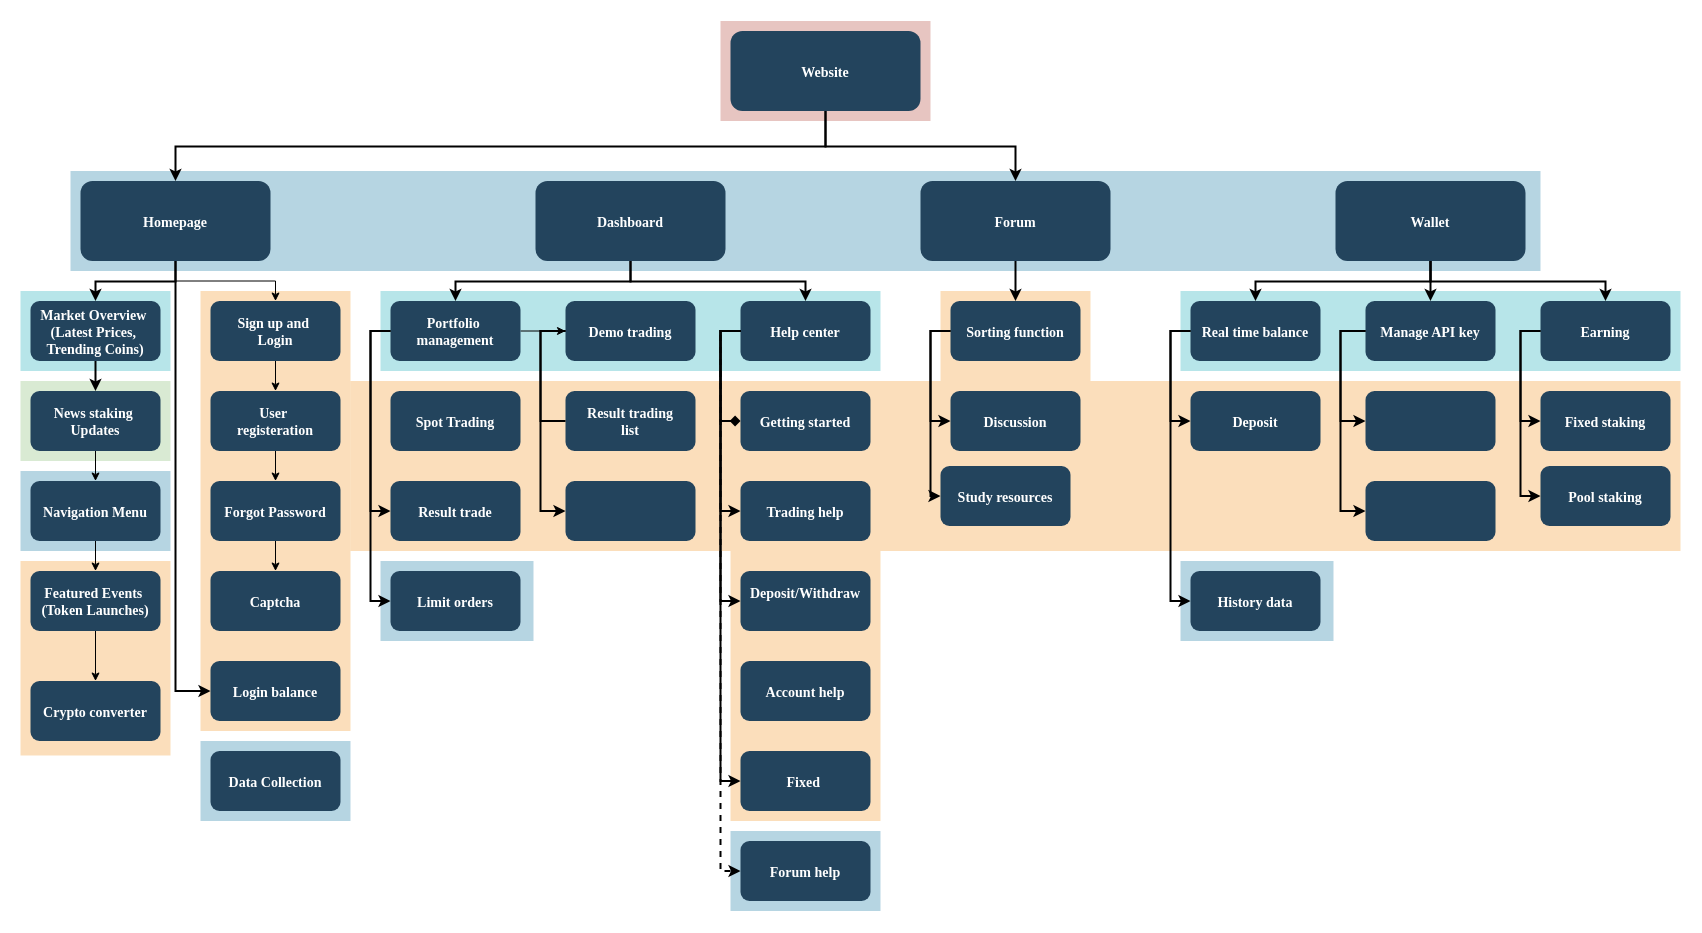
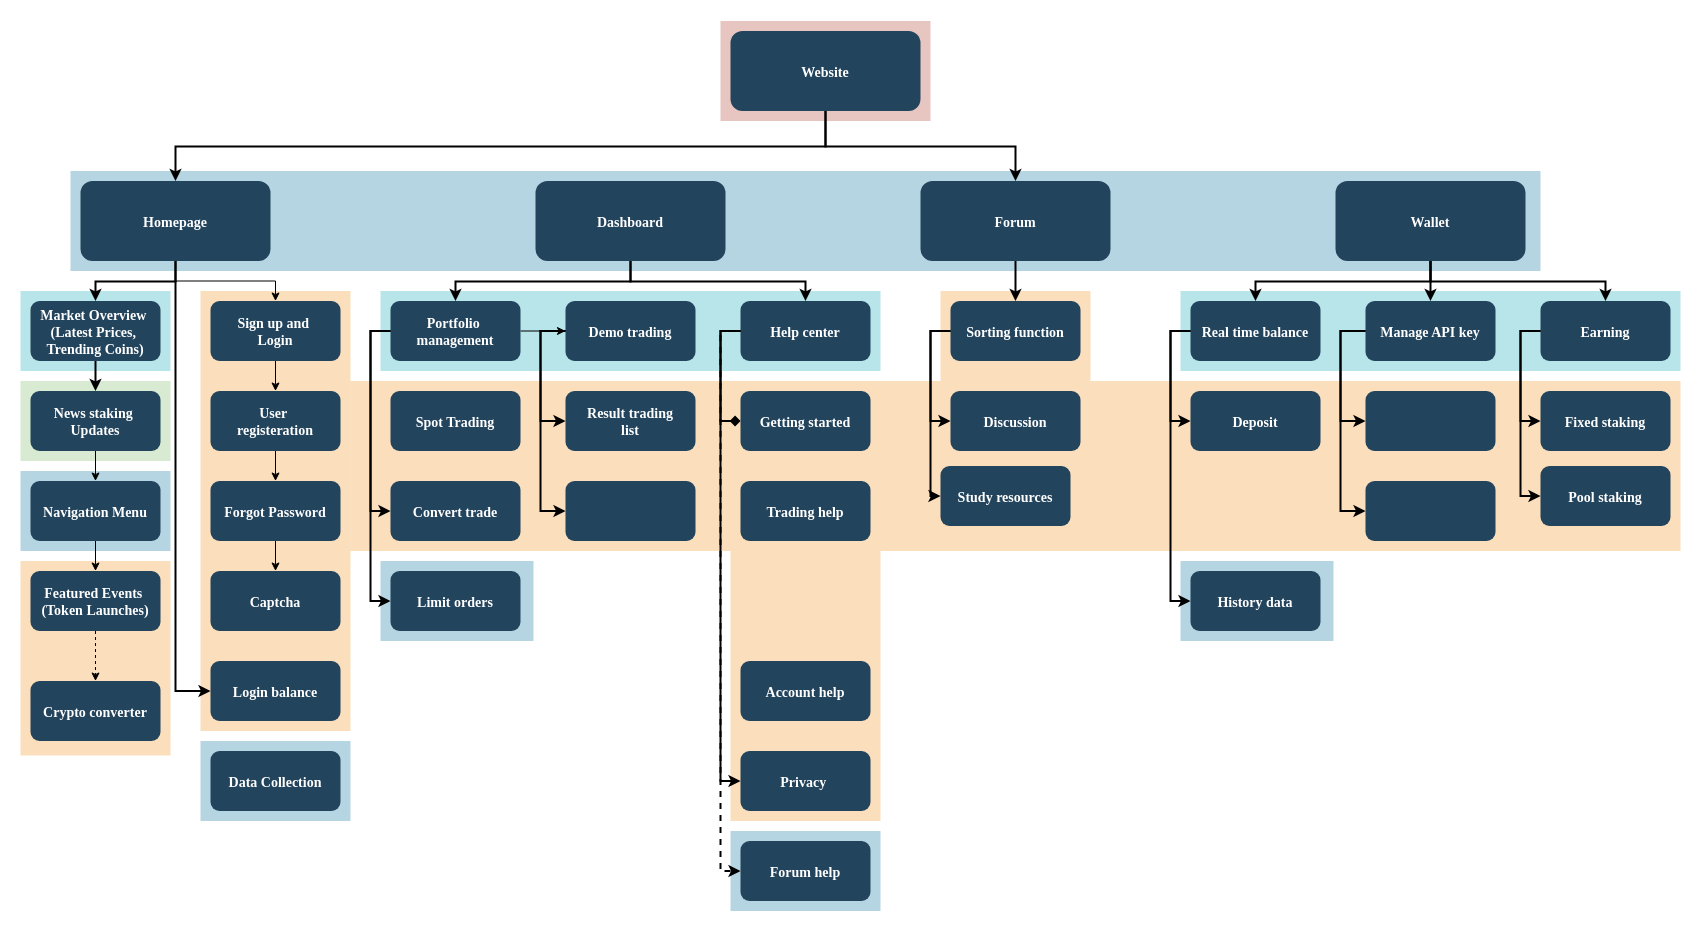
edge "Demo trading" -- "Result trading list": arrowhead none -> classic
edge "Help center" -> "Trading help": removed
node "Result trade": label "Result trade" -> "Convert trade"
edge "Help center" -> "Deposit/Withdraw": removed
node "Deposit/Withdraw": removed
edge "Featured Events (Token Launches)" -> "Crypto converter": style solid -> dashed
node "Fixed": label "Fixed" -> "Privacy"
